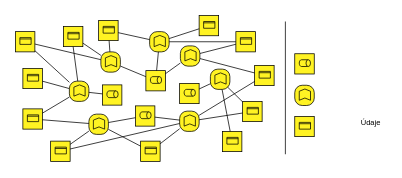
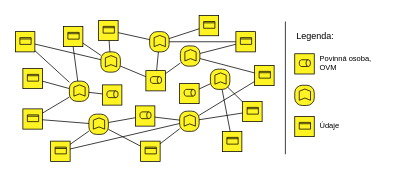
node "Legenda:": added
node "Povinná osoba, OVM": added
node "Údaje": moved (376, 122) -> (335, 125)
